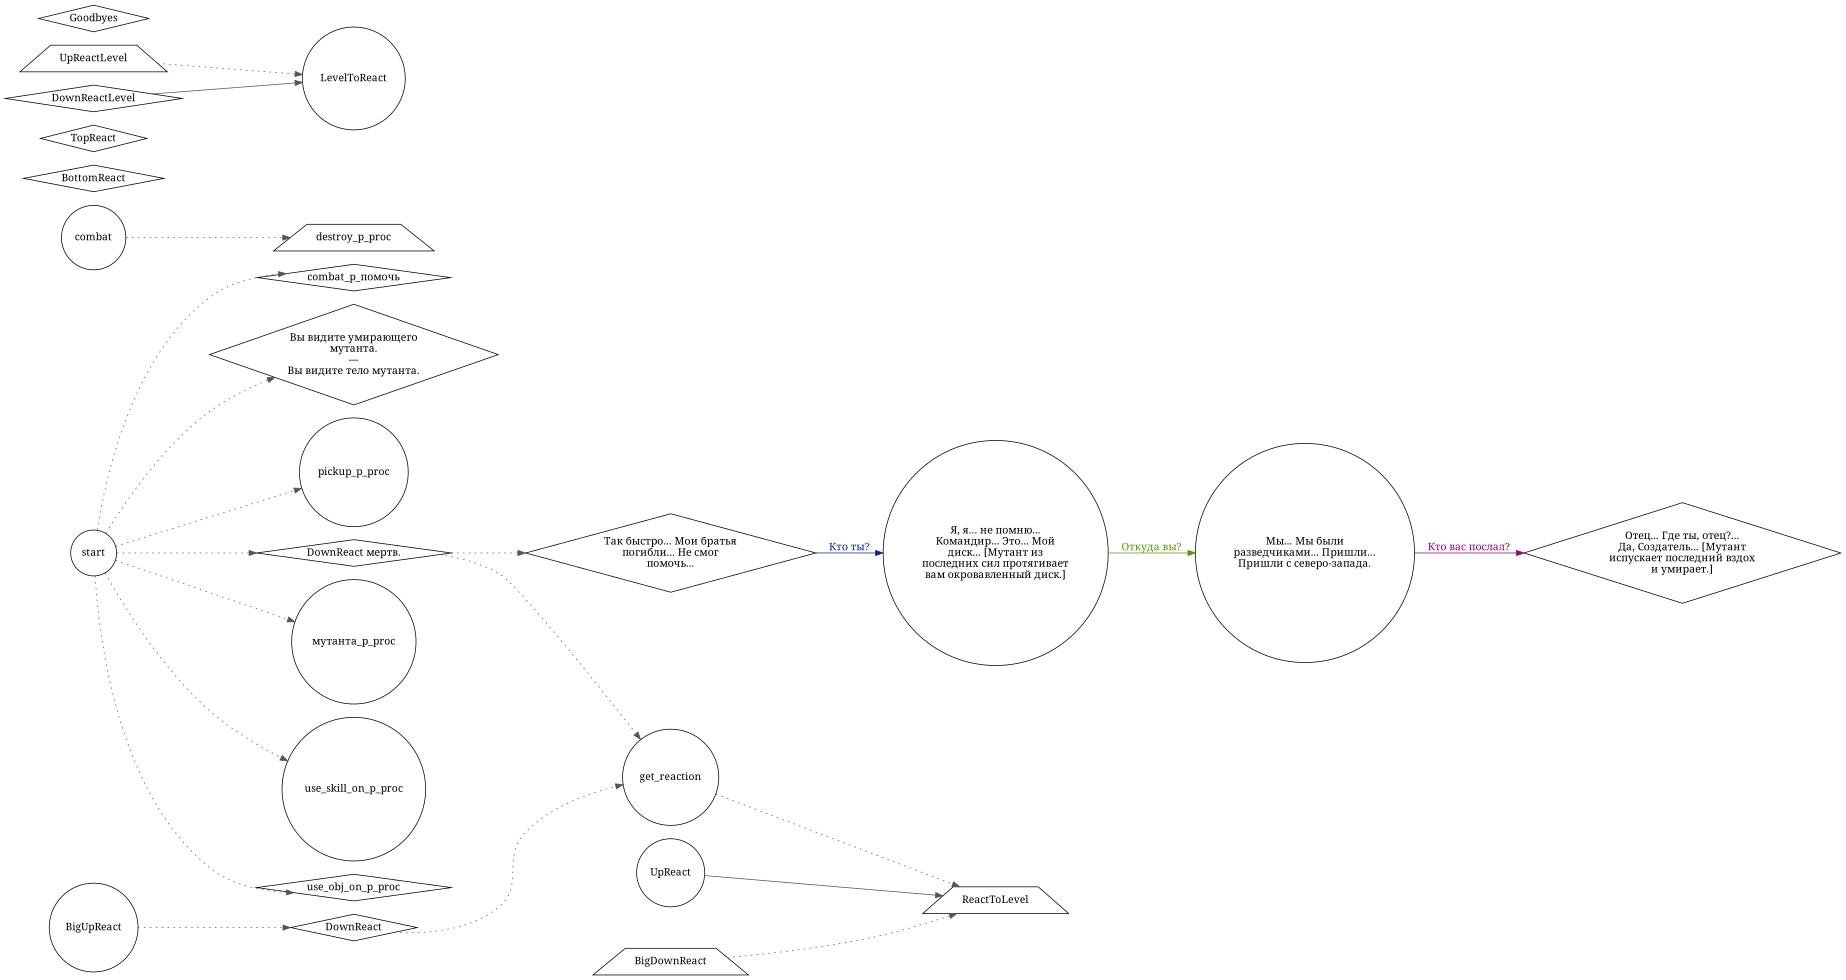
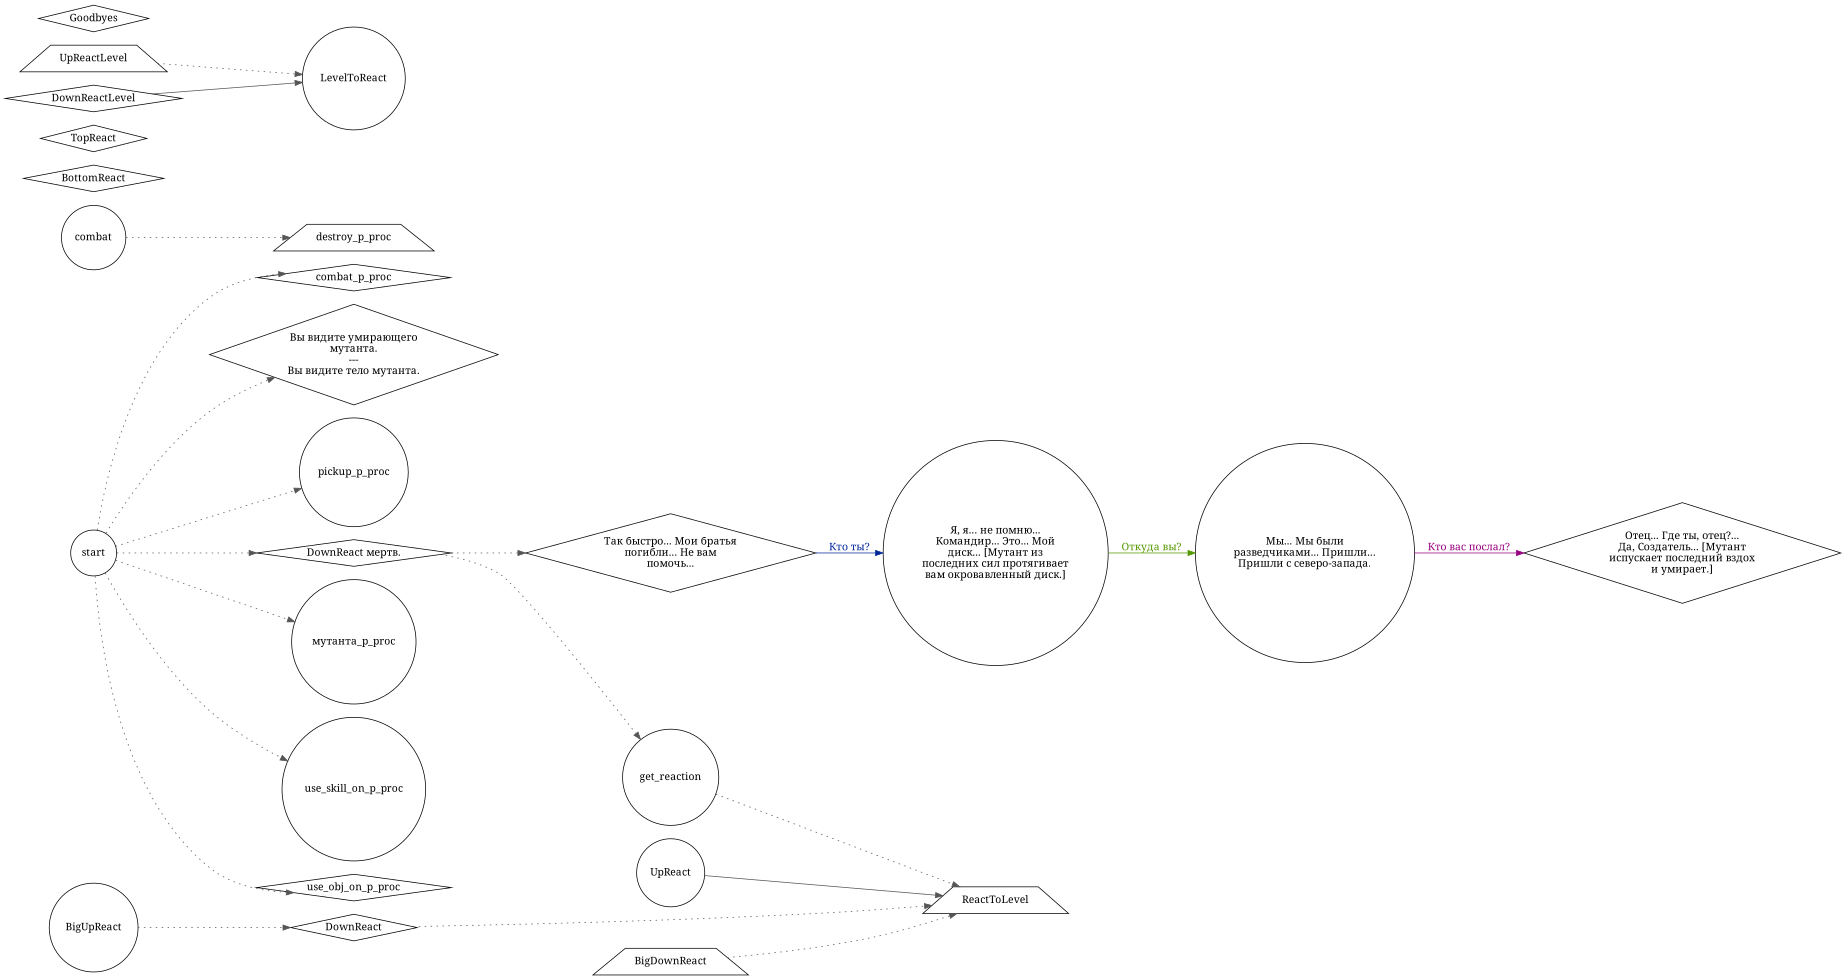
node "combat_p_помочь": label "combat_p_помочь" -> "combat_p_proc"
node "Так быстро... Мои братья погибли... Не смог помочь...": label "Так быстро... Мои братья погибли... Не смог помочь..." -> "Так быстро... Мои братья погибли... Не вам помочь..."
edge "DownReact" -> "get_reaction": now "DownReact" -> "ReactToLevel"
